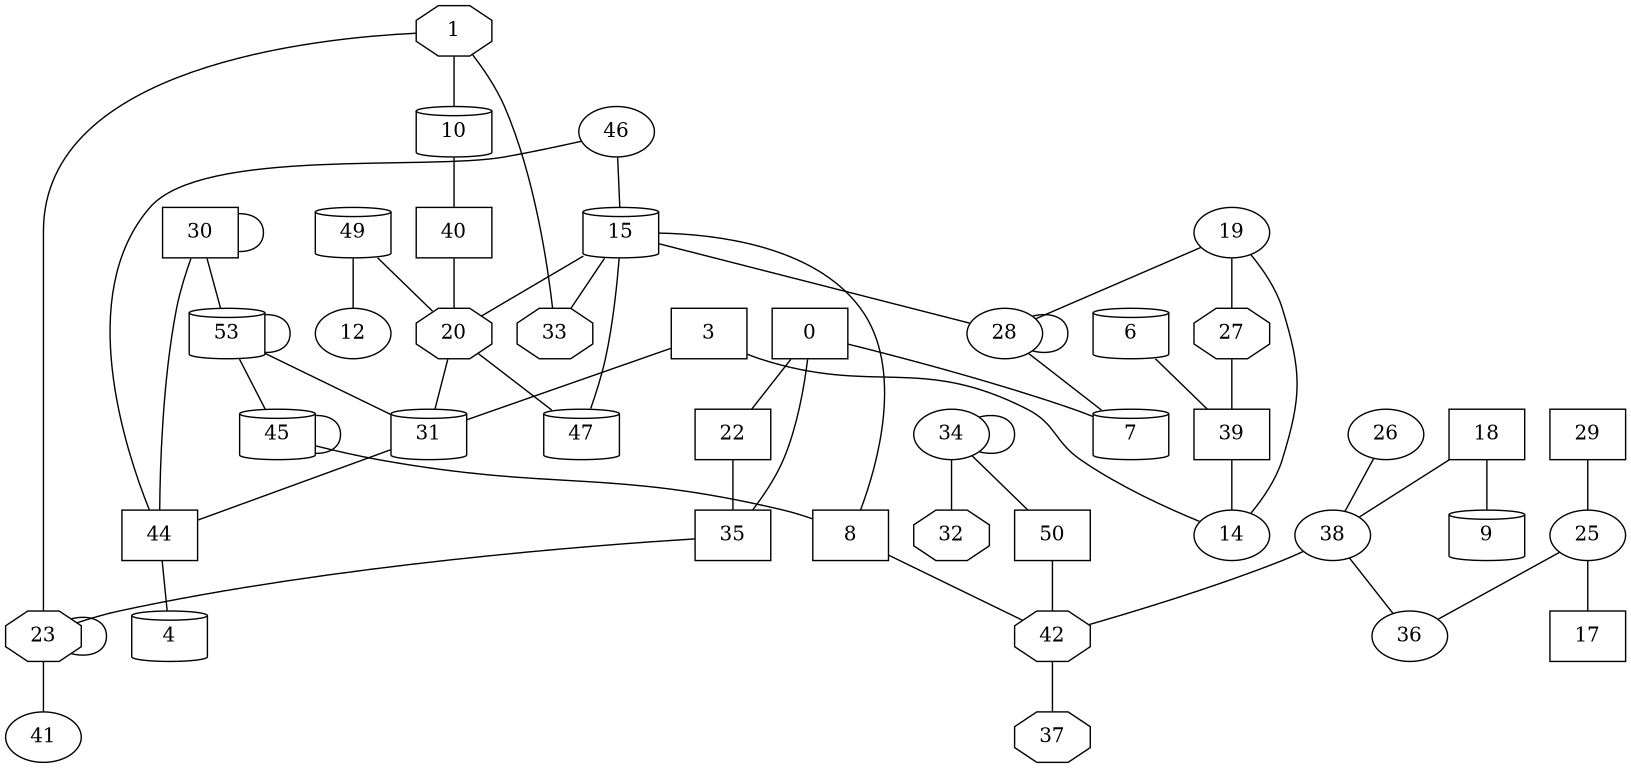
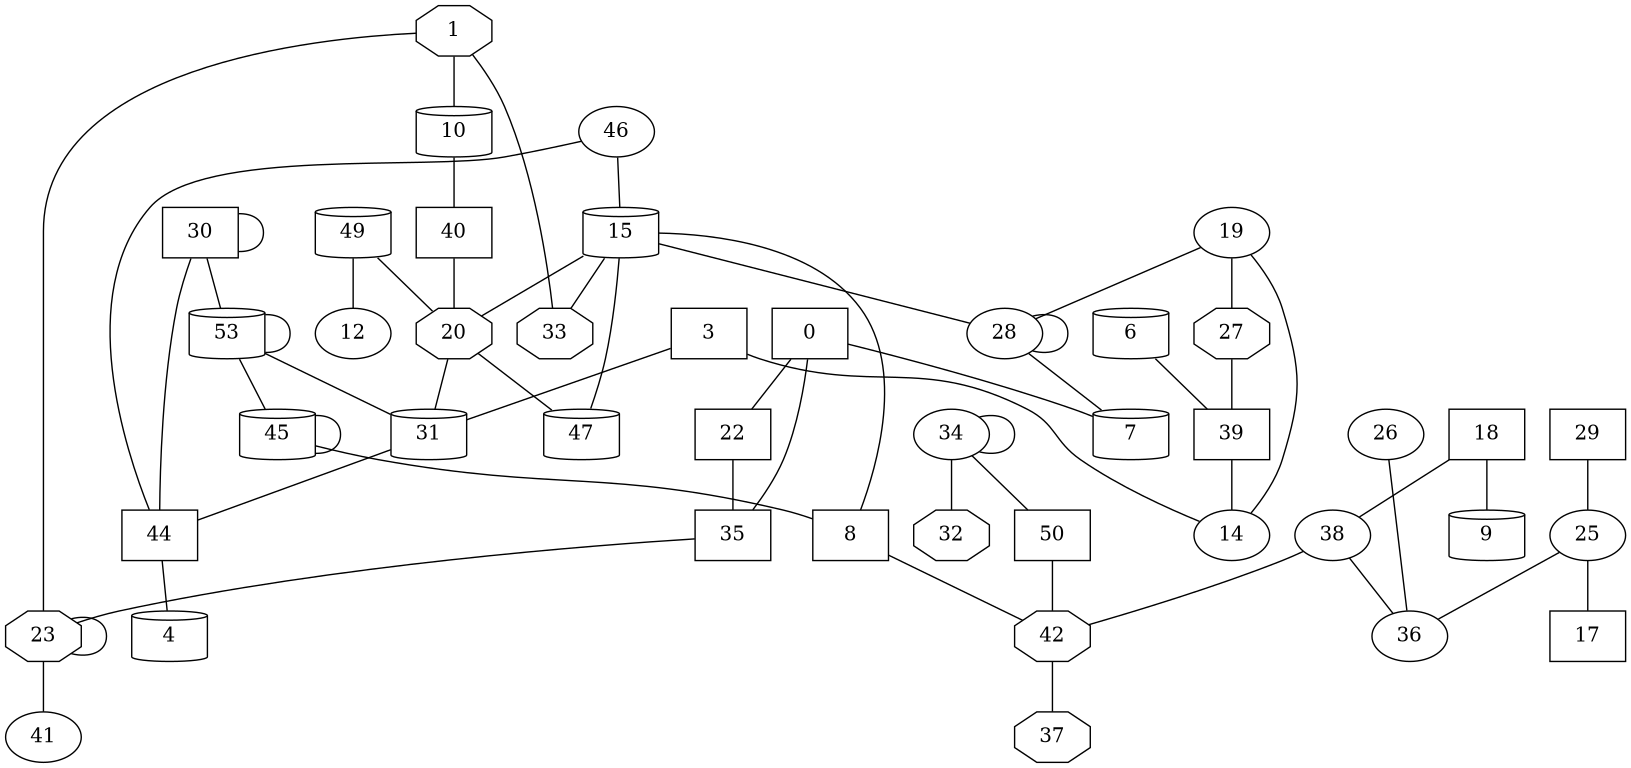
edge "26" -- "38": now "26" -- "36"
